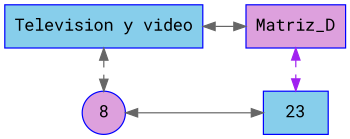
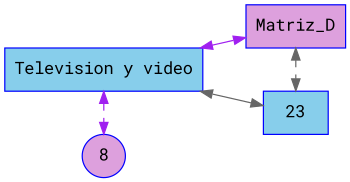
edge "Television y video" -- "Matriz_D": color gray40 -> purple
edge "Matriz_D" -- "23": color purple -> gray40
edge "Television y video" -- "8": color gray40 -> purple
edge "8" -- "23": now "Television y video" -- "23"
